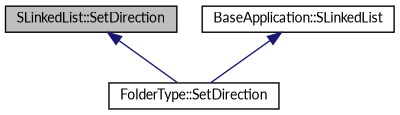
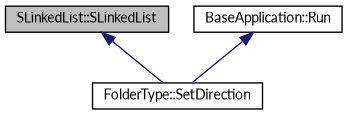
node "SLinkedList::SetDirection": label "SLinkedList::SetDirection" -> "SLinkedList::SLinkedList"
node "BaseApplication::SLinkedList": label "BaseApplication::SLinkedList" -> "BaseApplication::Run"
